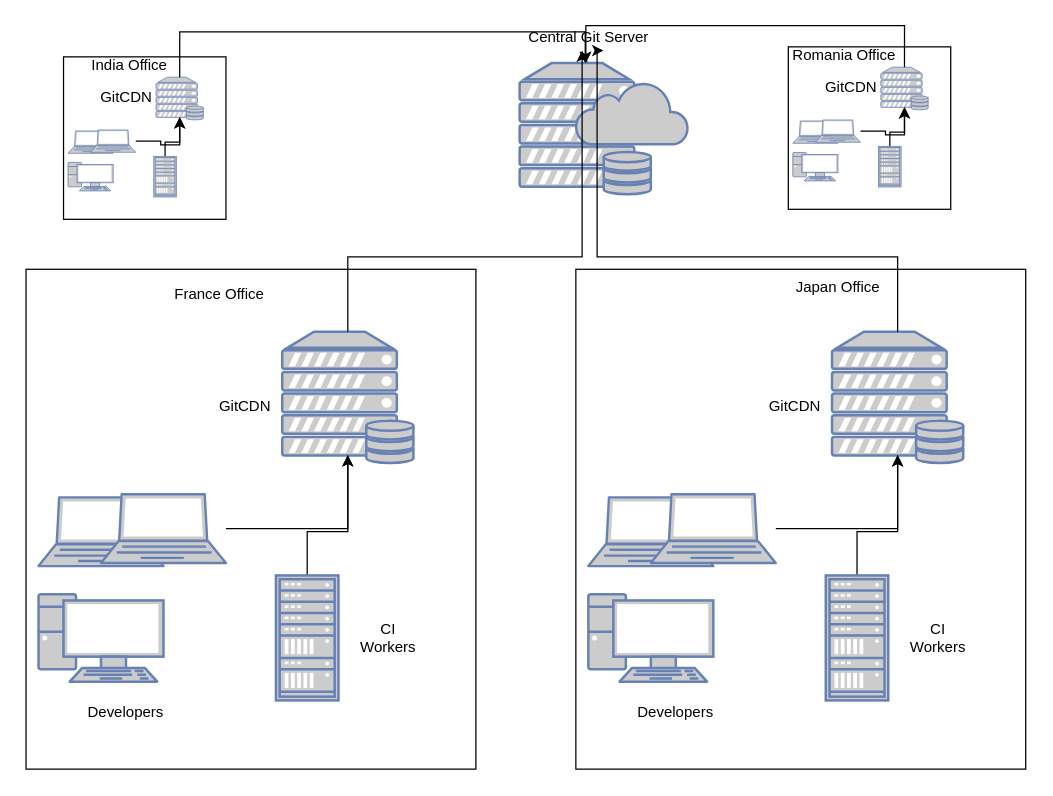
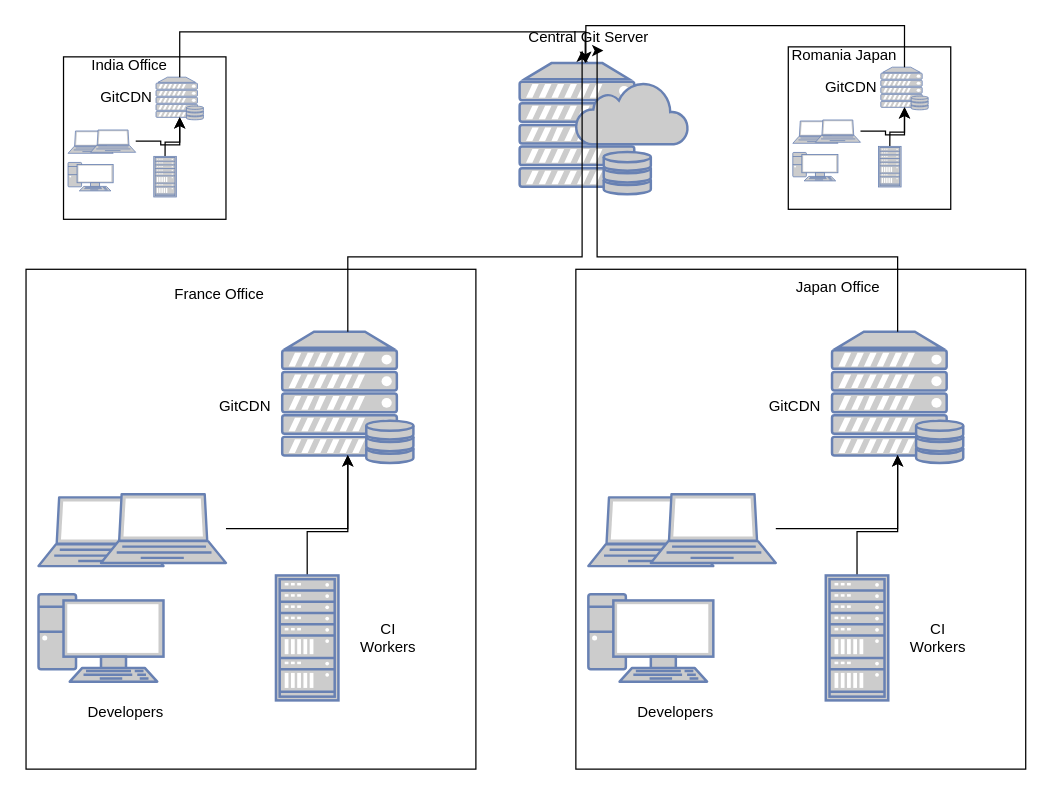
node "Romania Office": label "Romania Office" -> "Romania Japan"
